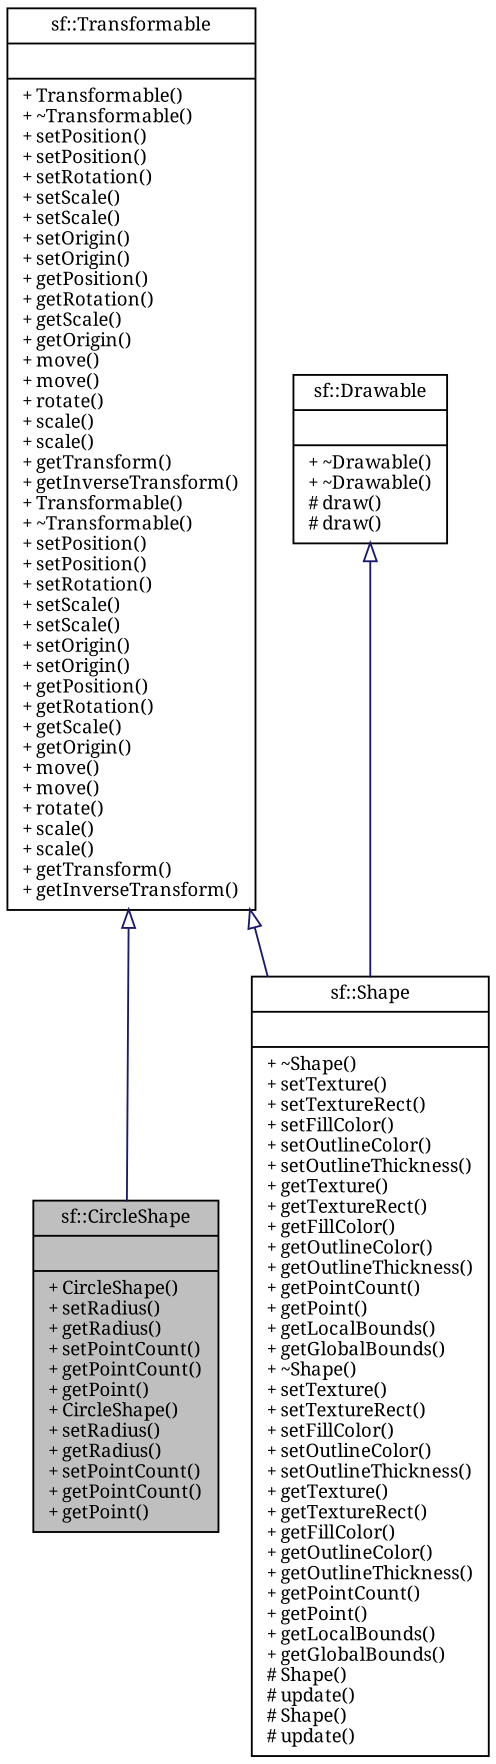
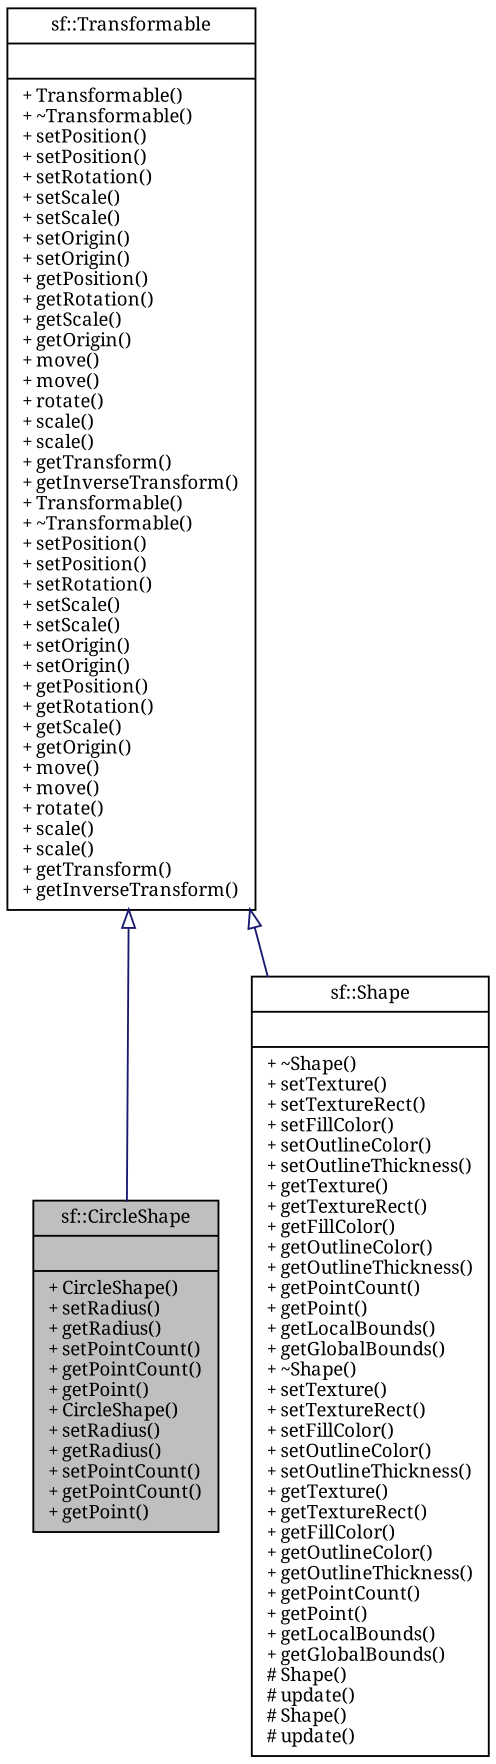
node "sf::Drawable": removed
